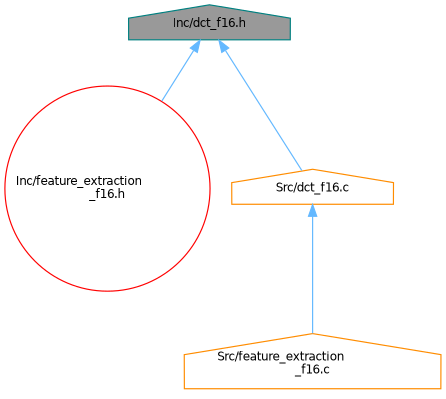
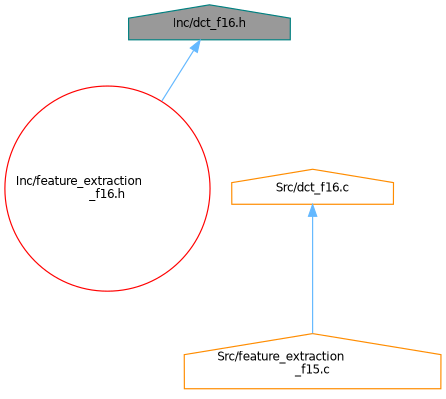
edge "Src/dct_f16.c" -> "Inc/dct_f16.h": removed
node "Src/feature_extraction _f16.c": label "Src/feature_extraction _f16.c" -> "Src/feature_extraction _f15.c"
